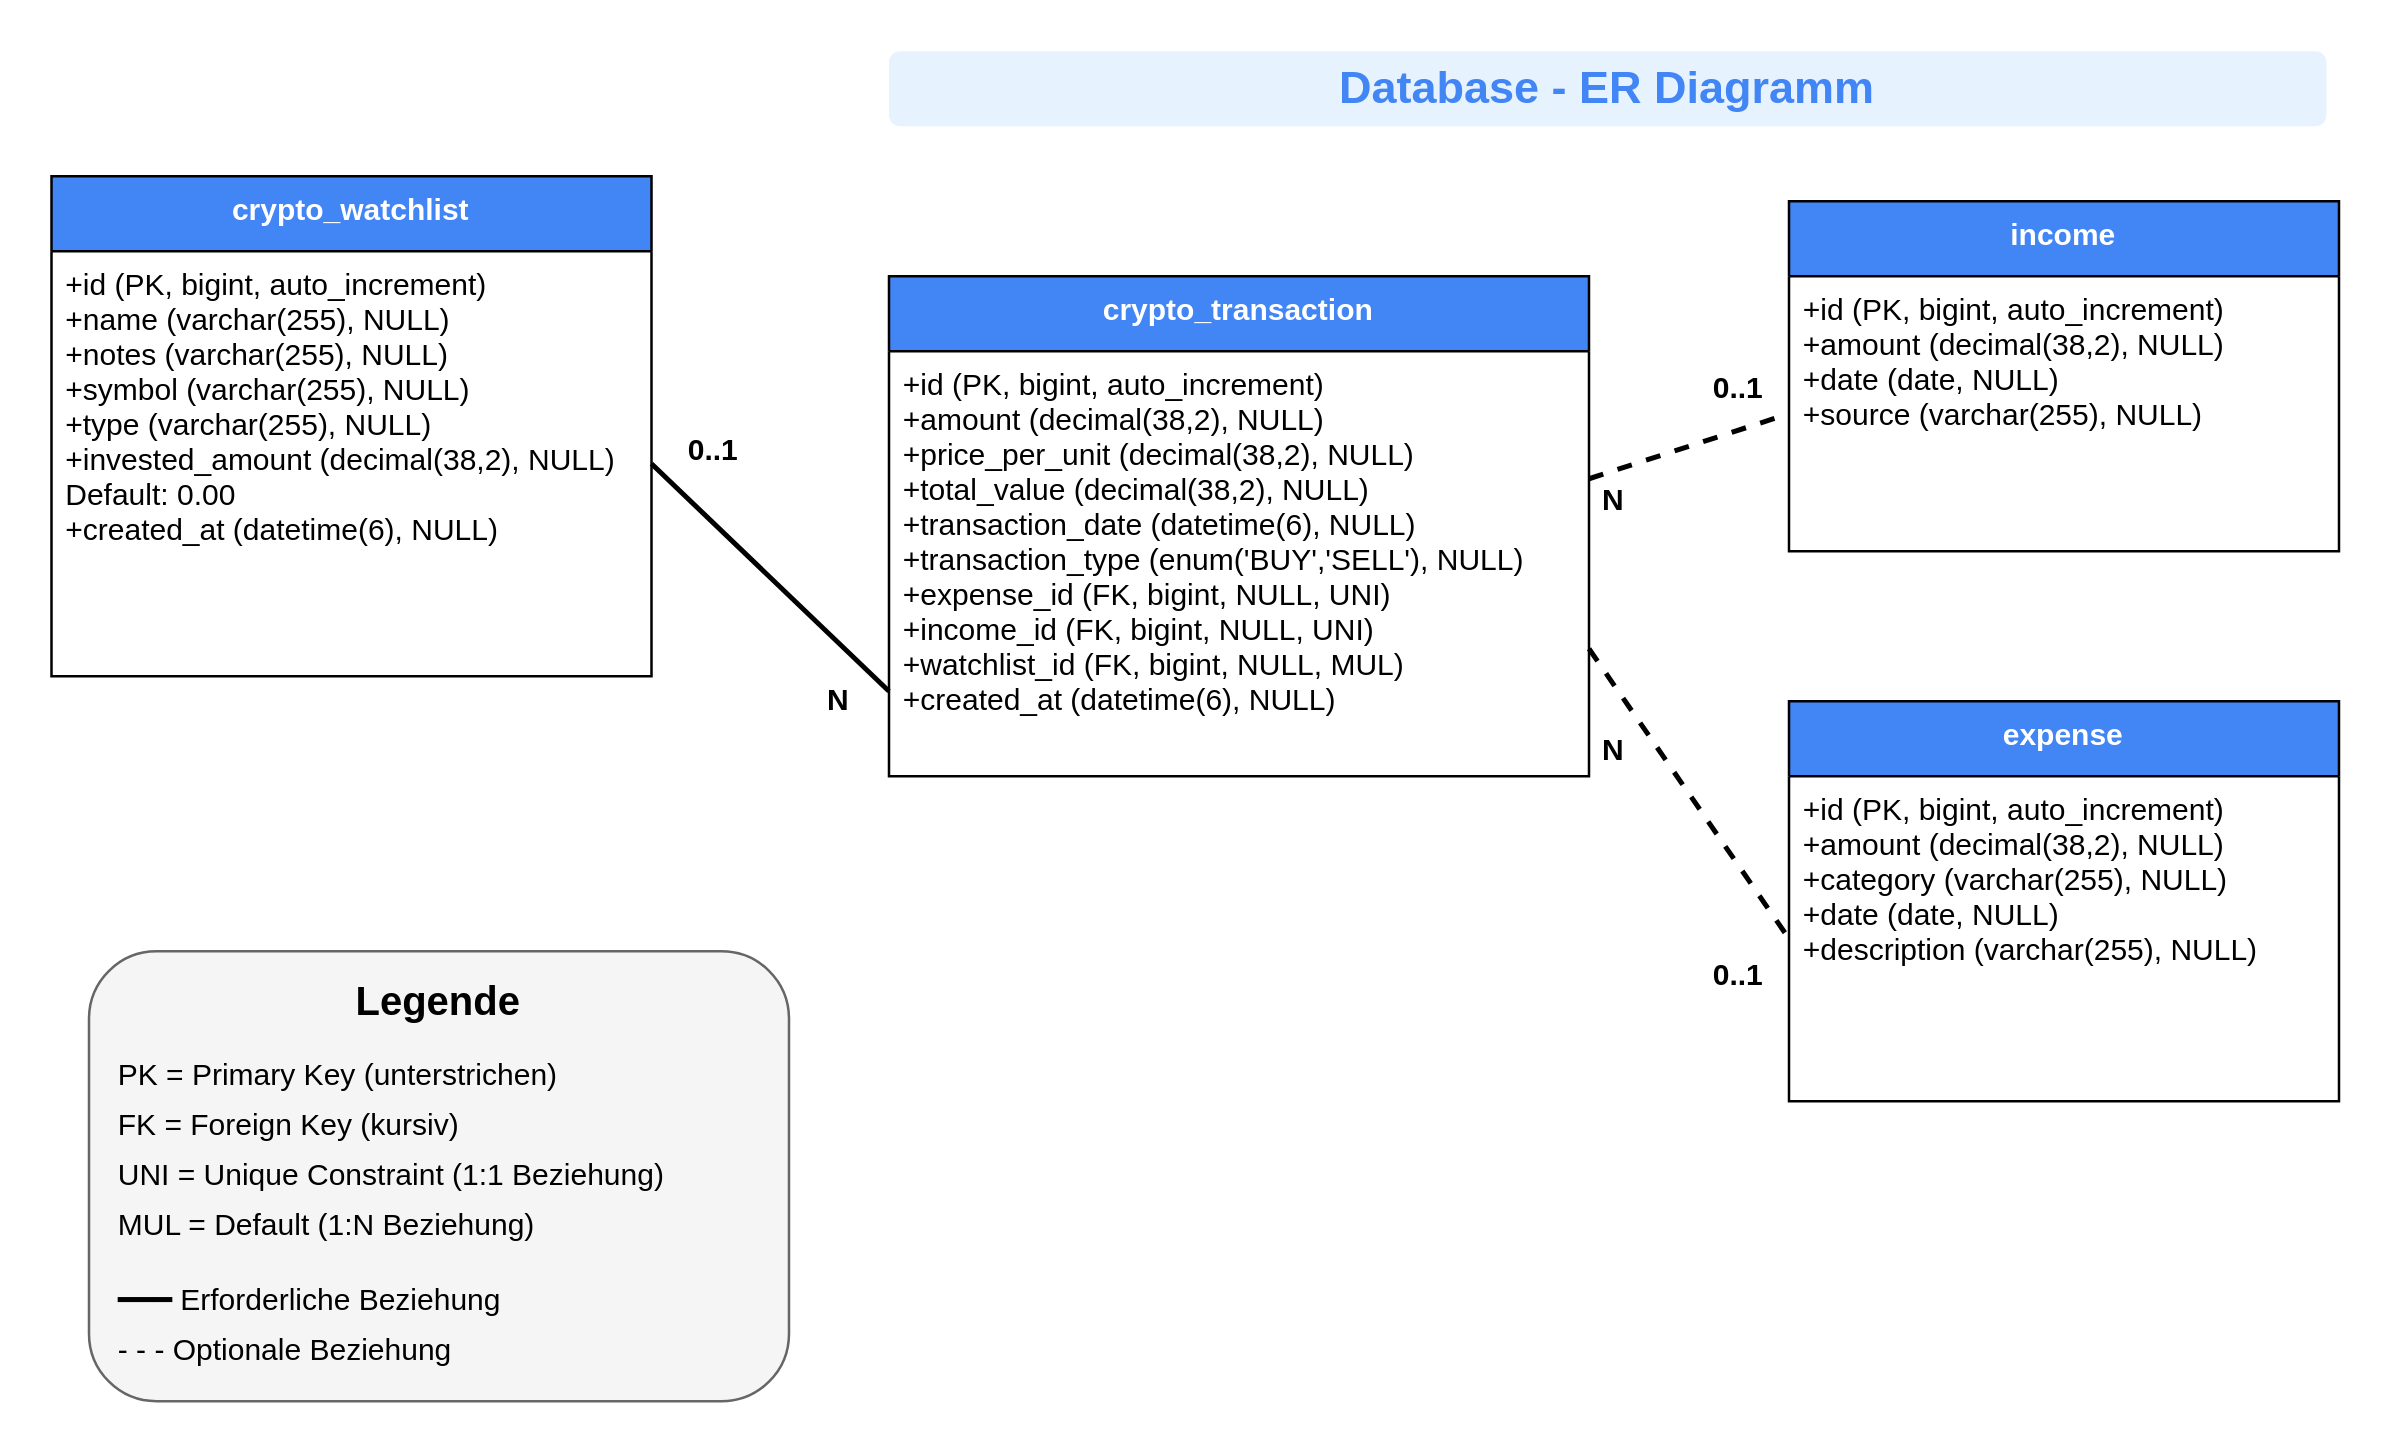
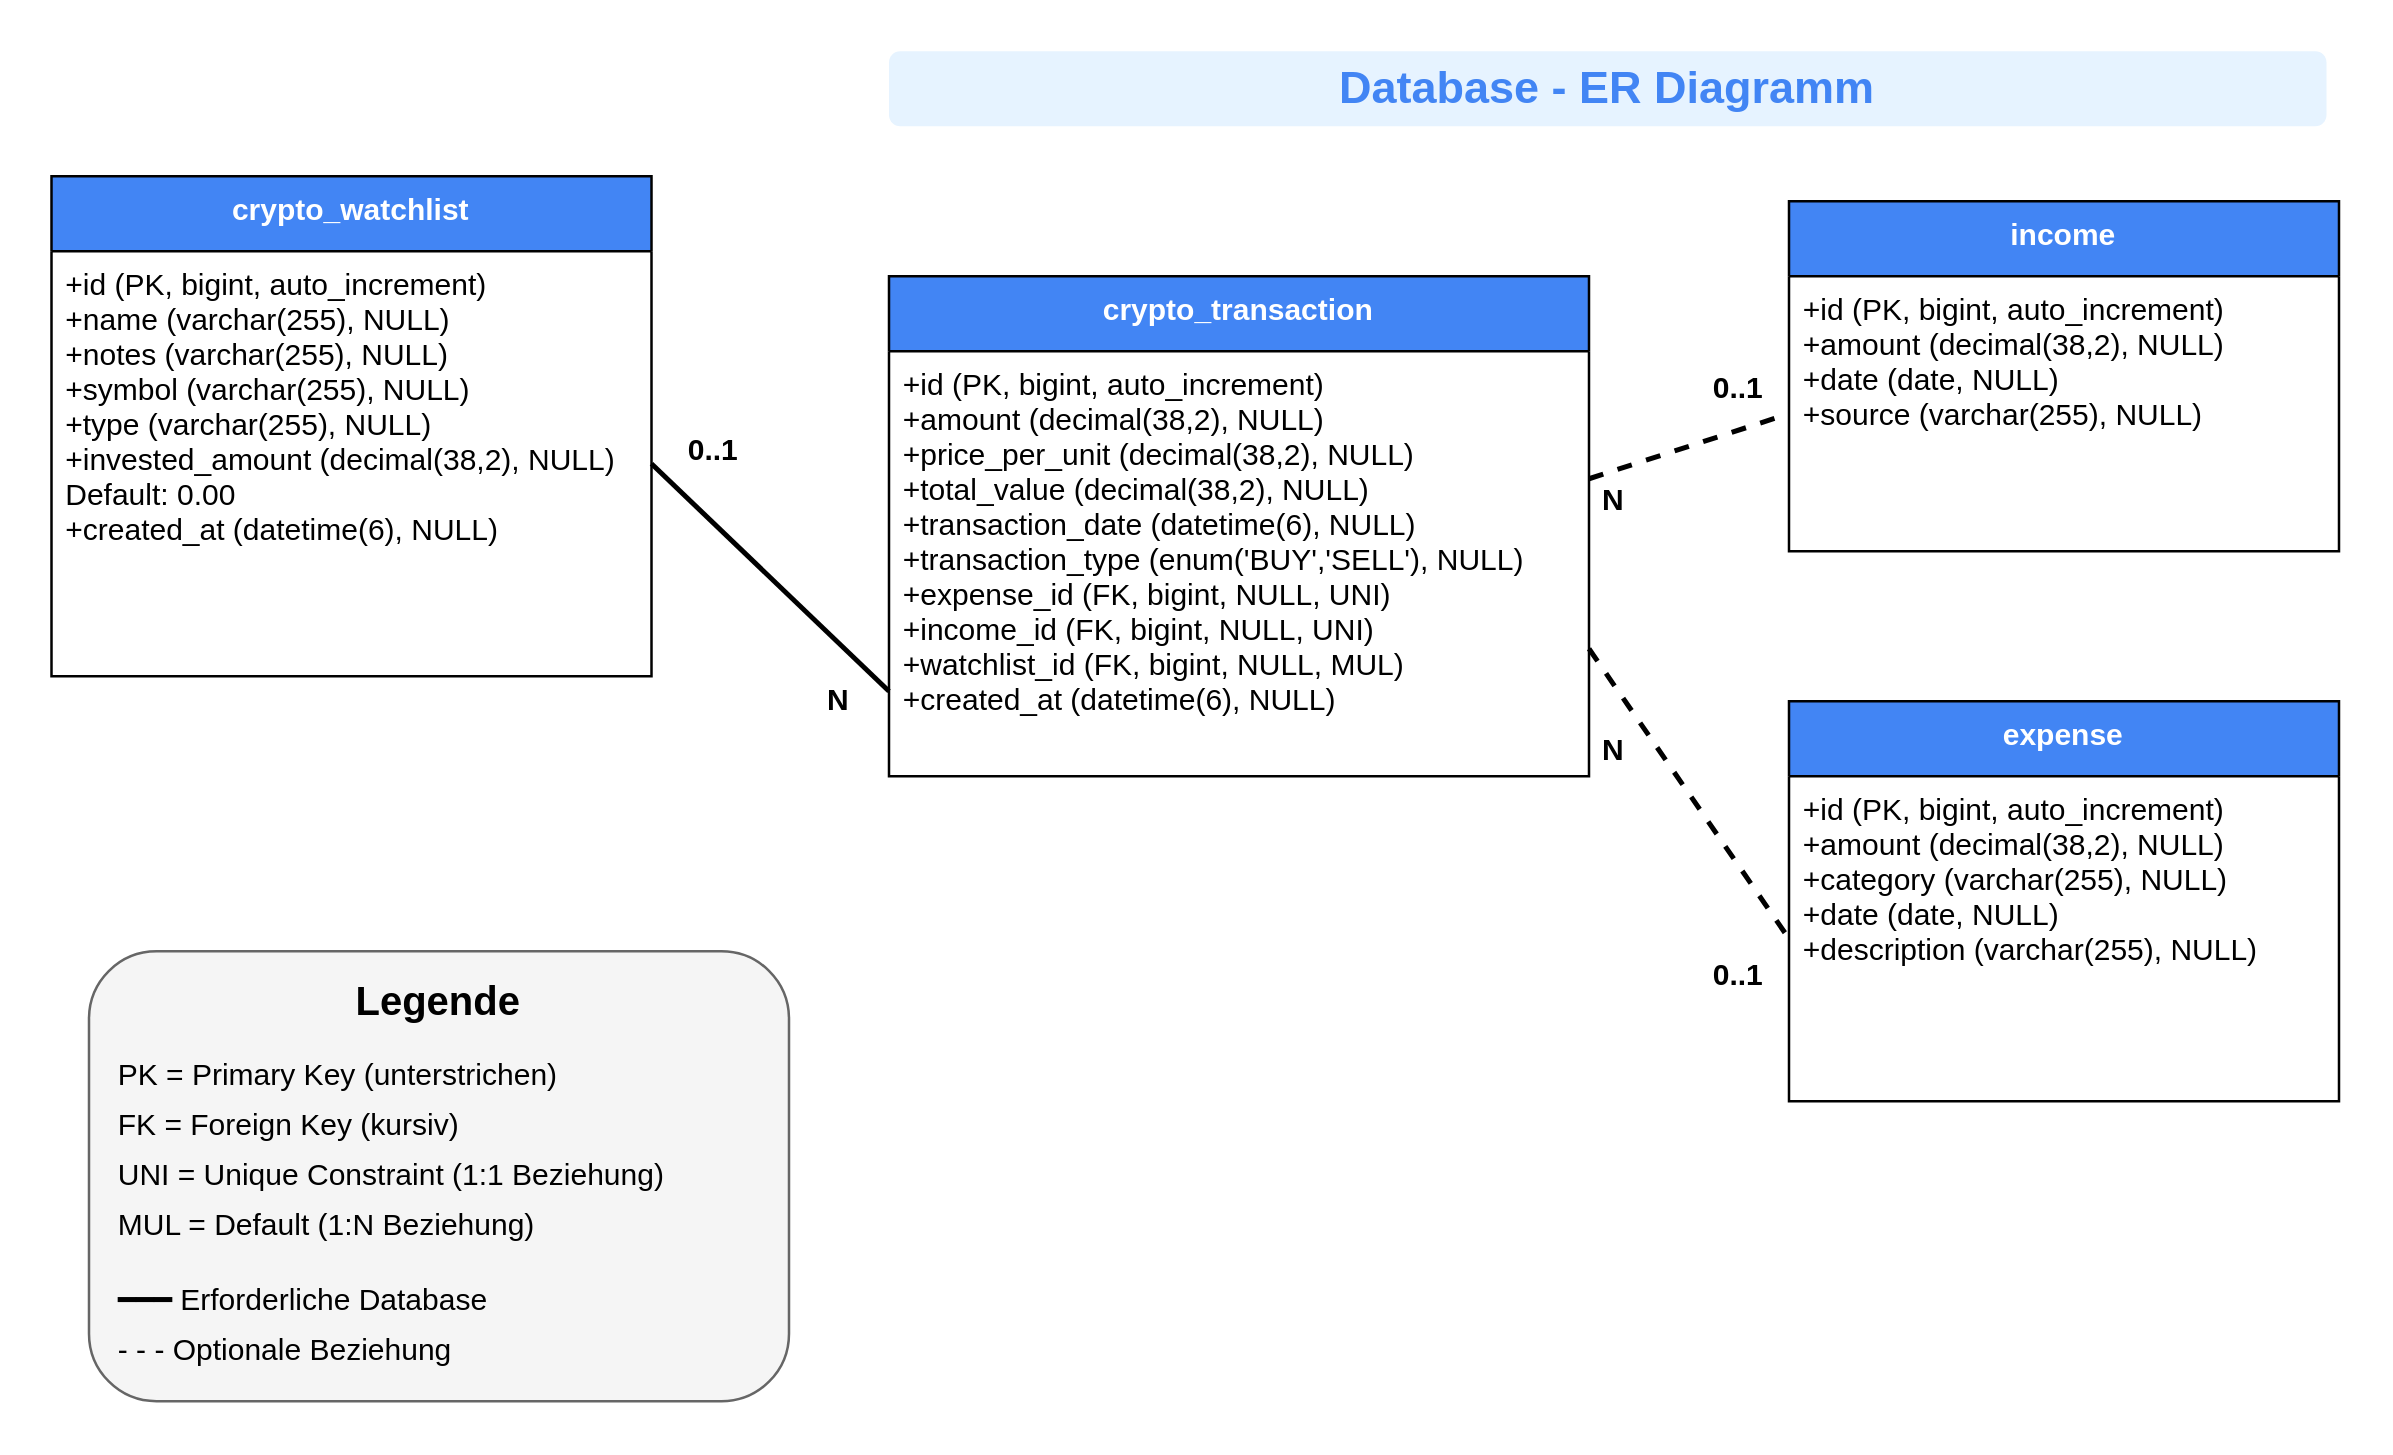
node "━━━ Erforderliche Beziehung": label "━━━ Erforderliche Beziehung" -> "━━━ Erforderliche Database"
